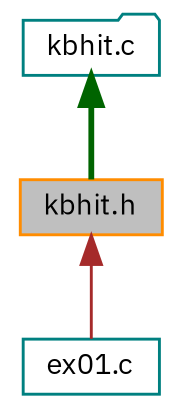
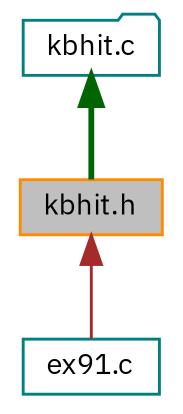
node "ex01.c": label "ex01.c" -> "ex91.c"
